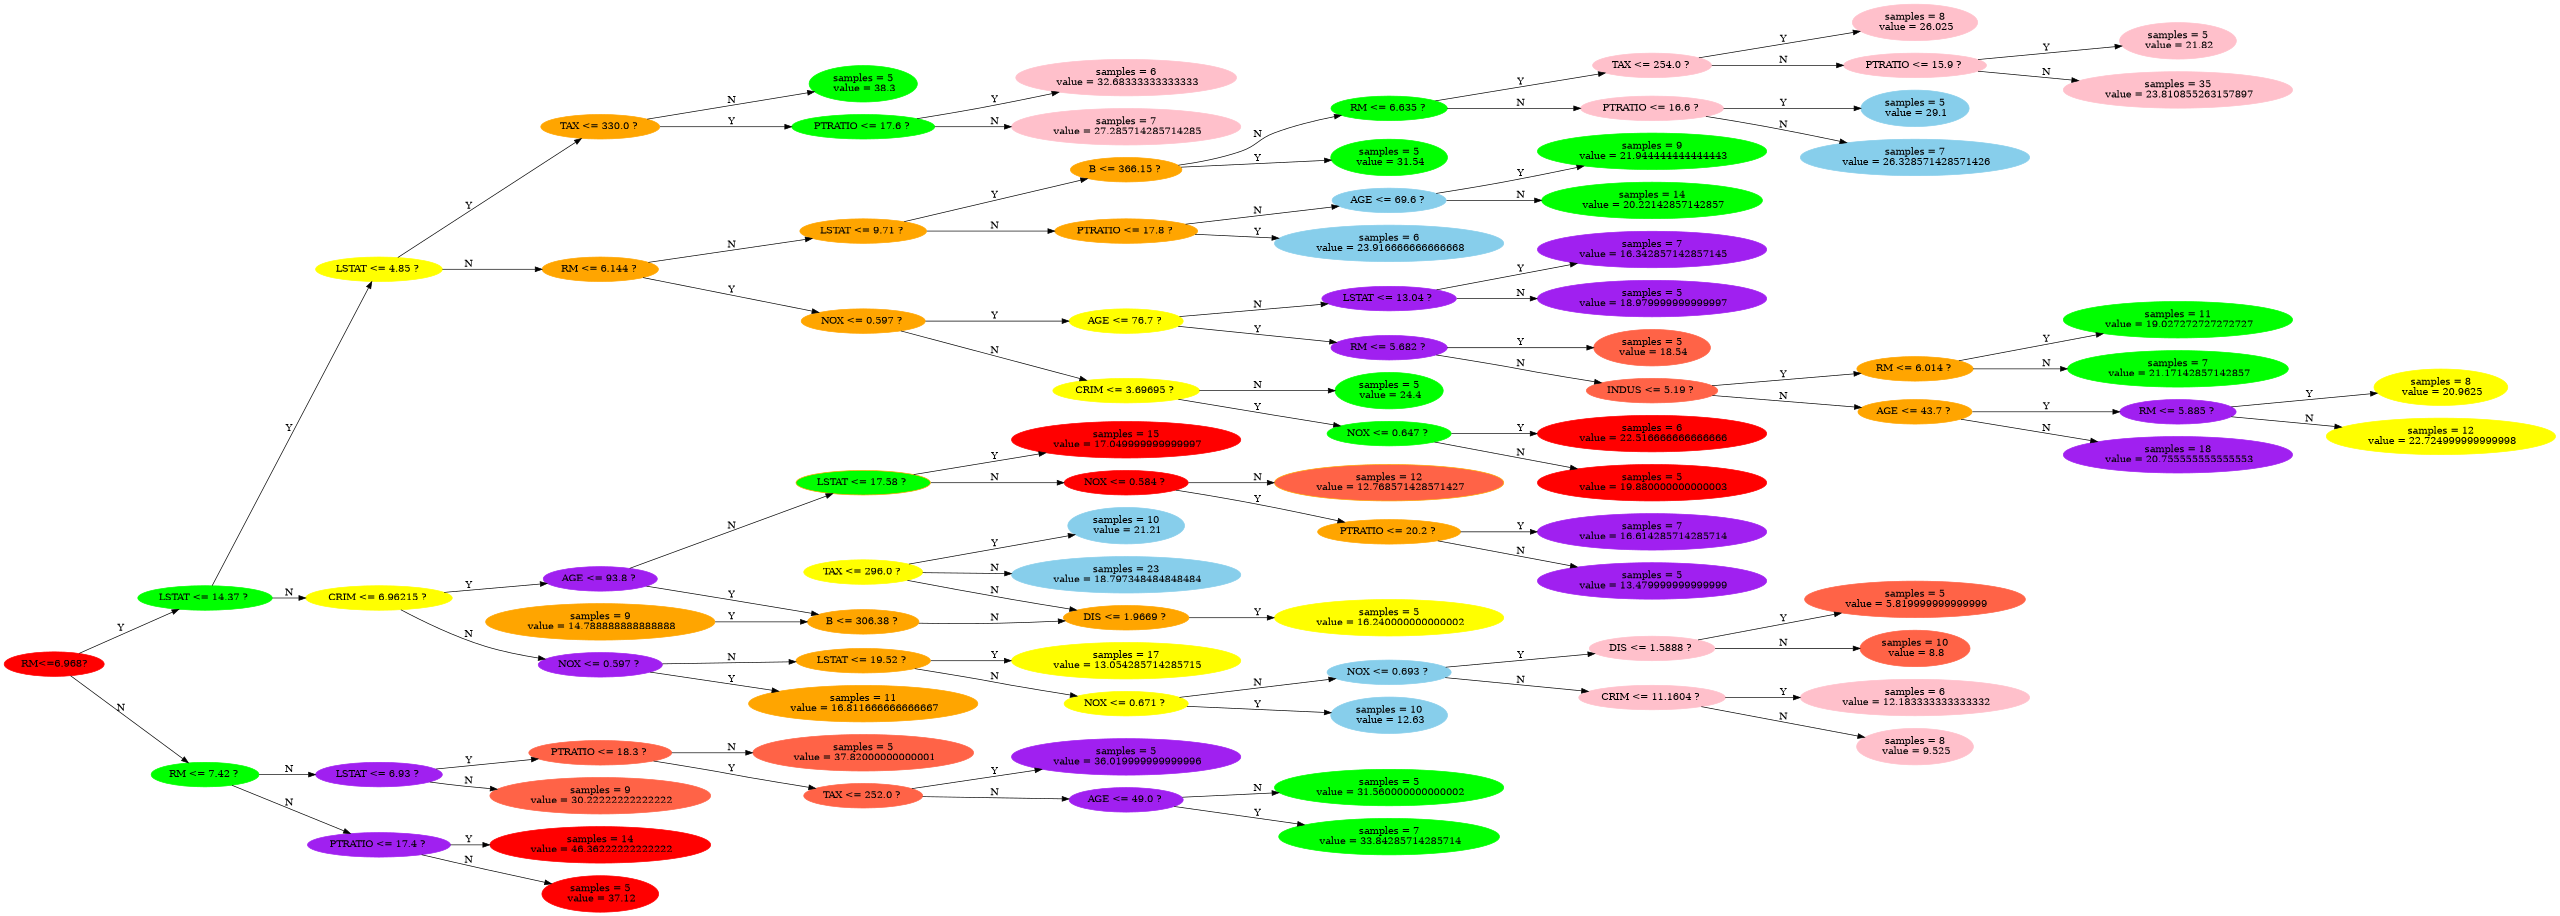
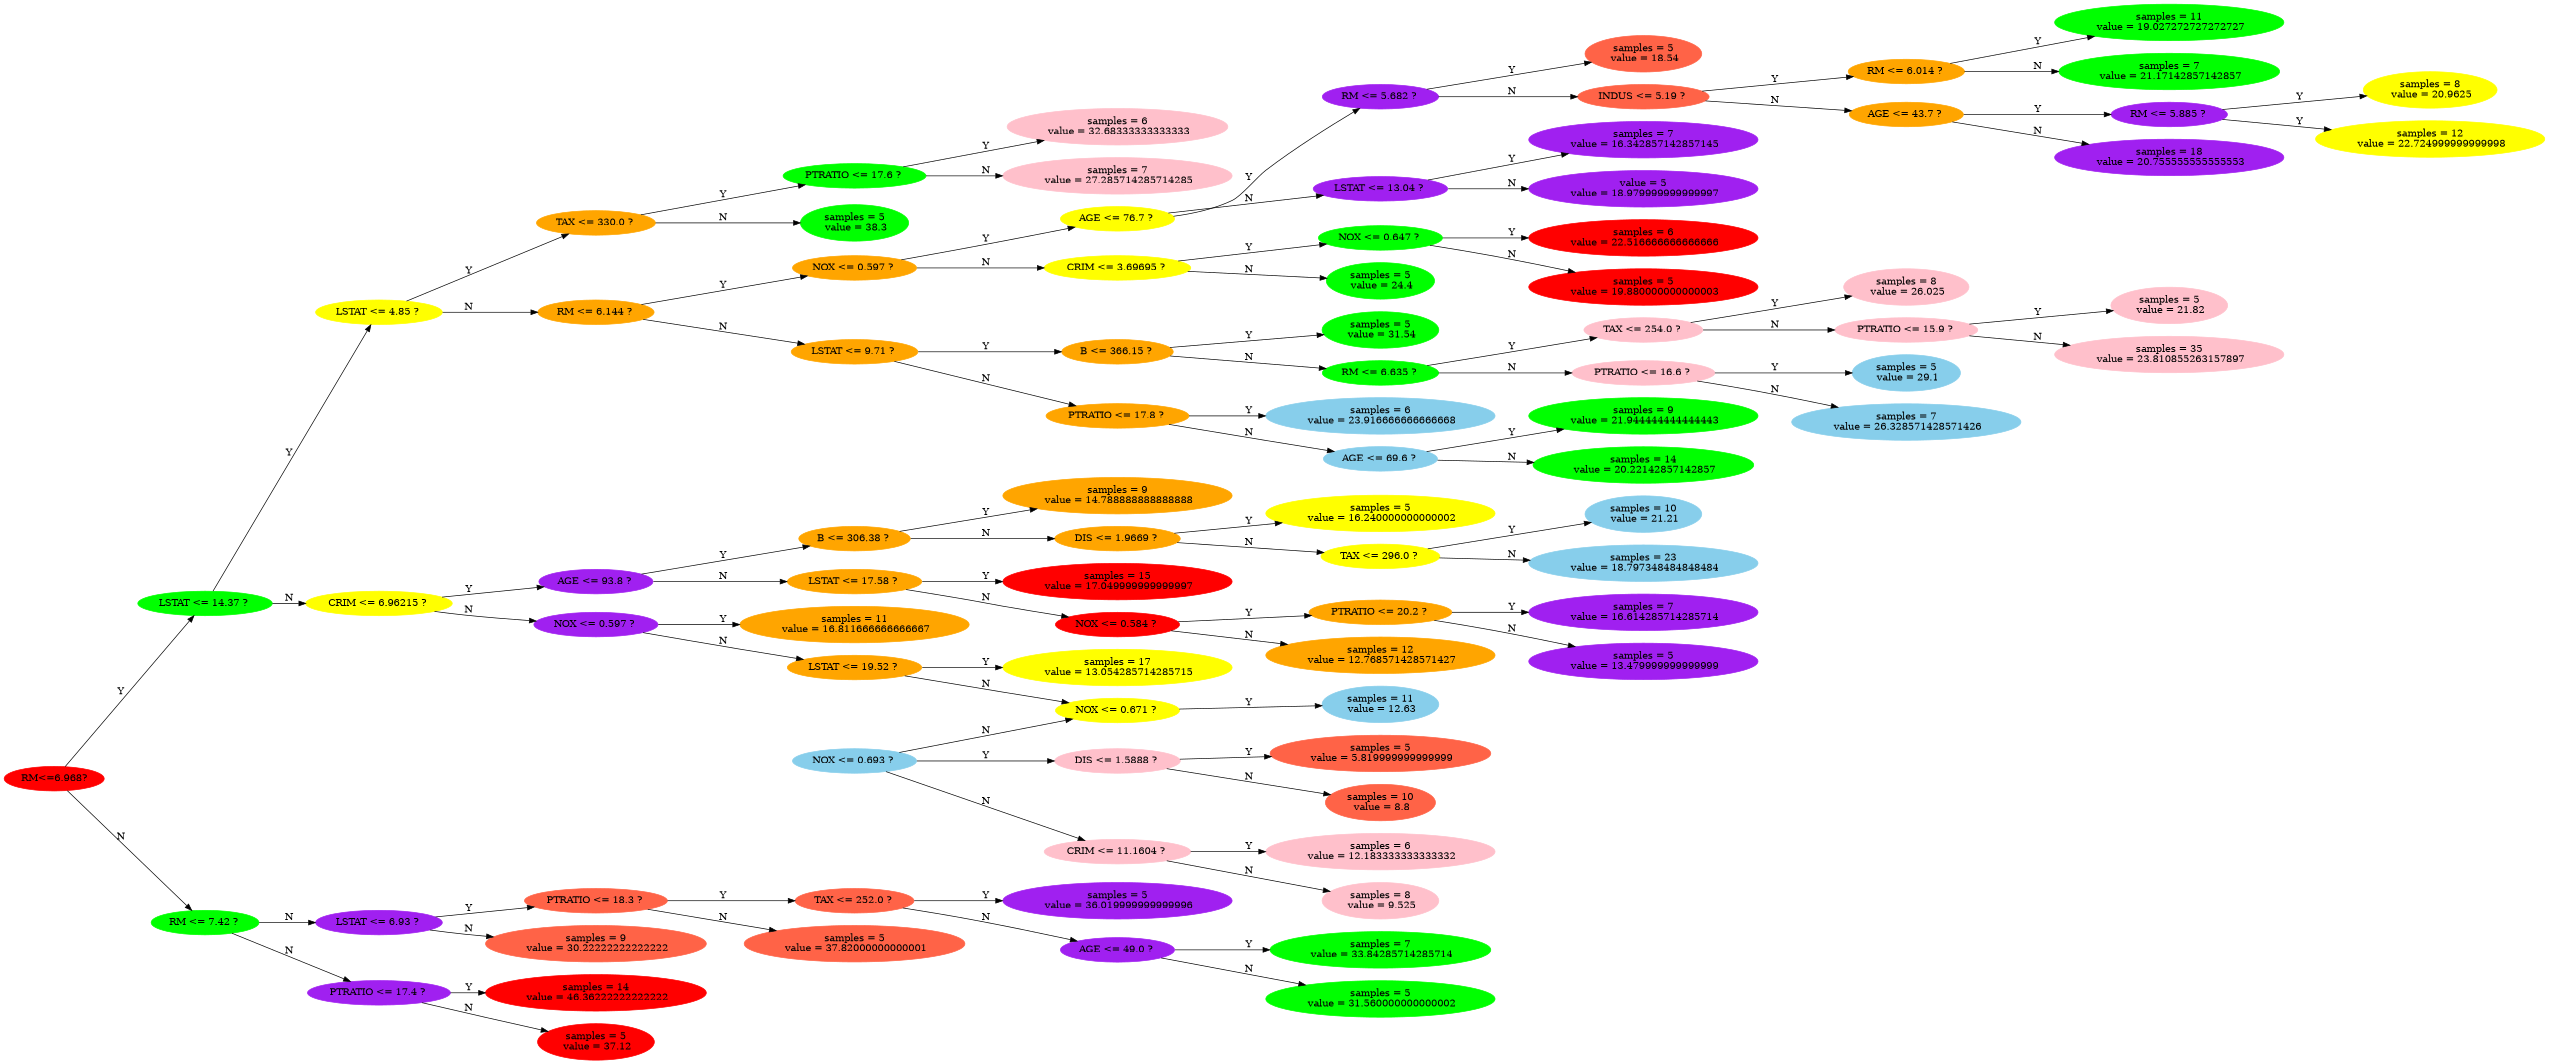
node "samples = 5 value = 18.979999999999997": label "samples = 5 value = 18.979999999999997" -> "value = 5 value = 18.979999999999997"
edge "RM <= 5.885 ?" -> "samples = 12 value = 22.724999999999998": label "N" -> "Y"
node "LSTAT <= 17.58 ?": fillcolor green -> orange
node "samples = 12 value = 12.768571428571427": fillcolor tomato -> orange
edge "TAX <= 296.0 ?" -> "DIS <= 1.9669 ?": reversed
edge "samples = 9 value = 14.788888888888888" -> "B <= 306.38 ?": reversed
edge "NOX <= 0.671 ?" -> "NOX <= 0.693 ?": reversed
node "samples = 10 value = 12.63": label "samples = 10 value = 12.63" -> "samples = 11 value = 12.63"
